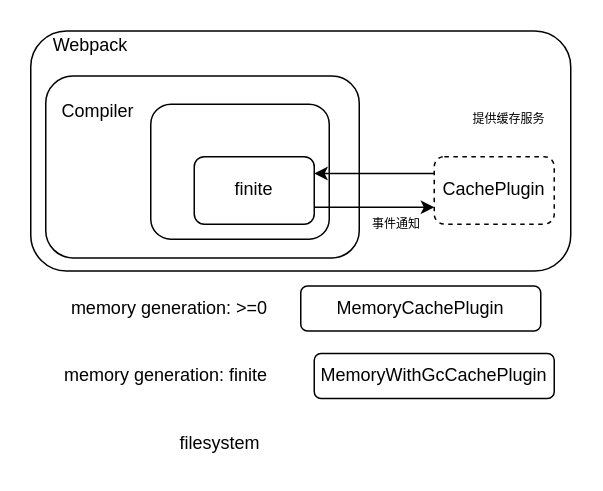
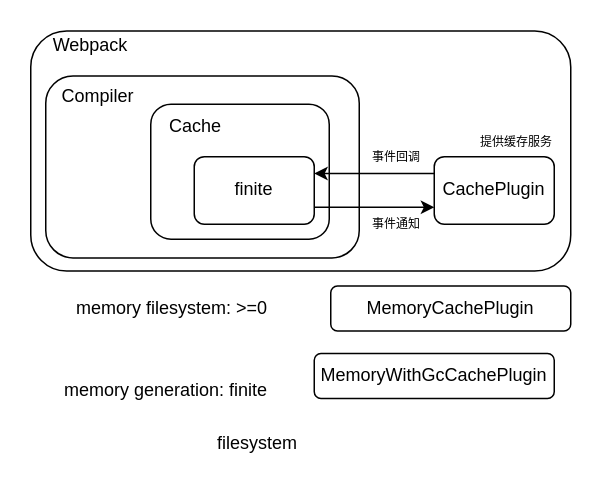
node "Compiler": moved (98, 111) -> (98, 96)
node "提供缓存服务": moved (509, 119) -> (517, 141)
node "Cache": added
node "事件回调": added
node "CachePlugin": style dashed -> solid
node "memory generation: >=0": label "memory generation: >=0" -> "memory filesystem: >=0"
node "MemoryCachePlugin": moved (421, 308) -> (451, 308)
node "memory generation: finite": moved (166, 376) -> (166, 391)
node "filesystem": moved (166, 443) -> (203, 443)
